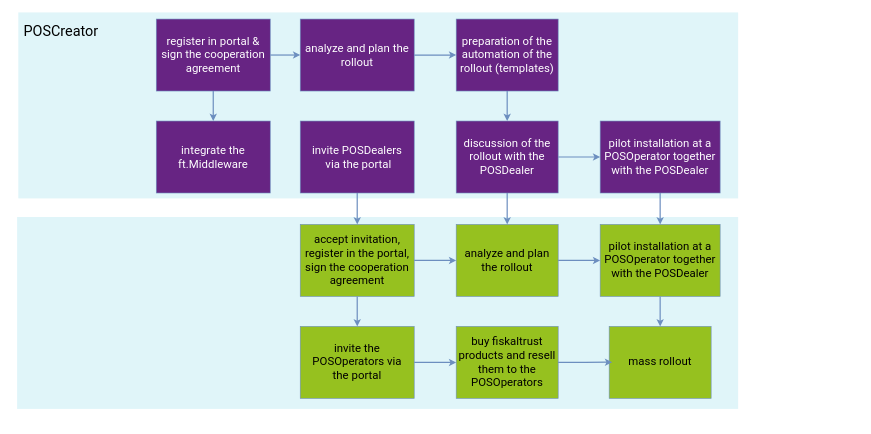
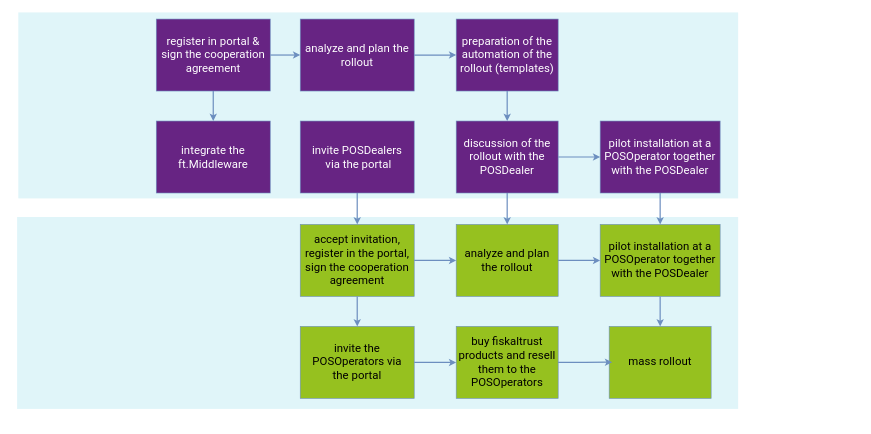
node "POSCreator": removed
